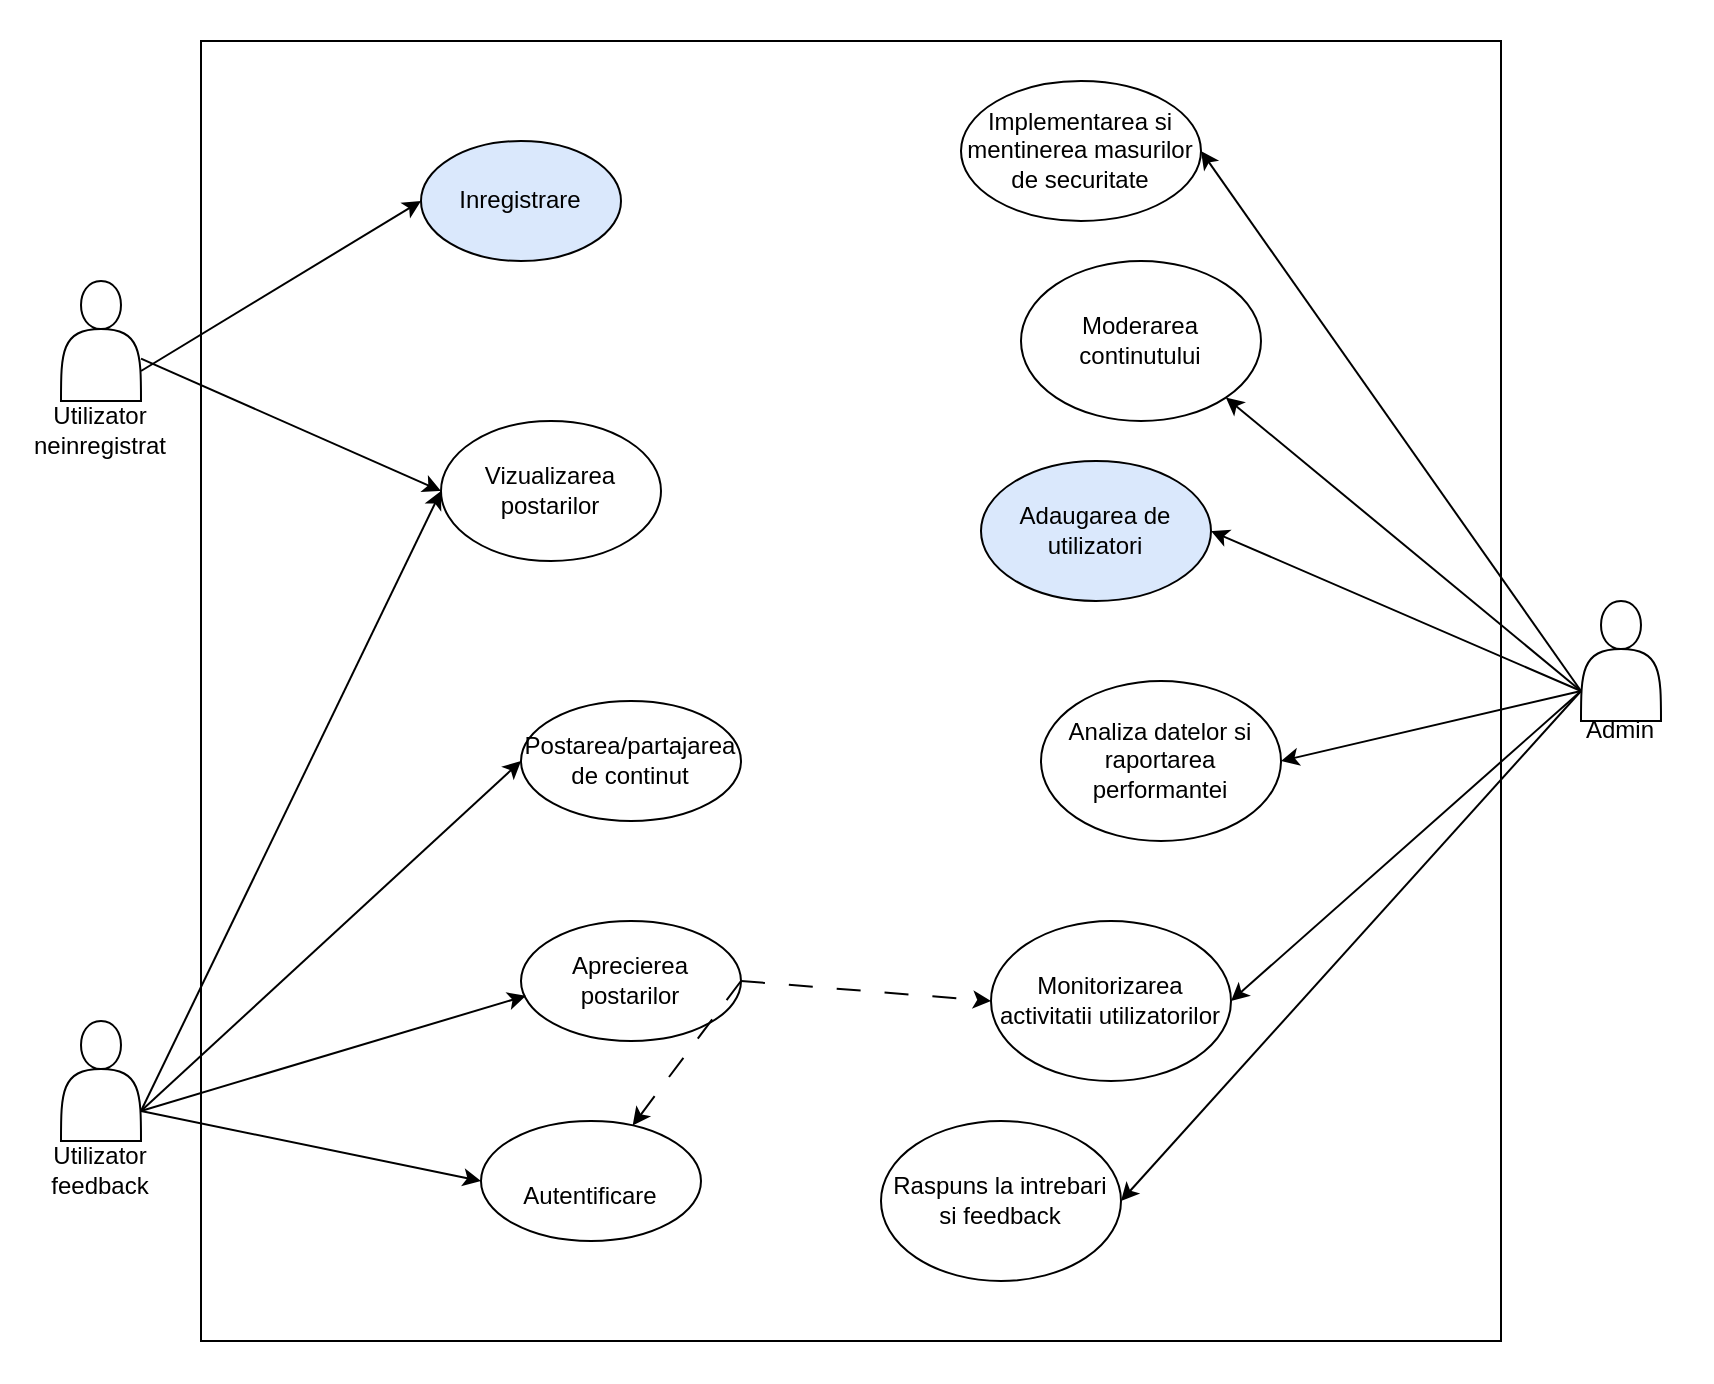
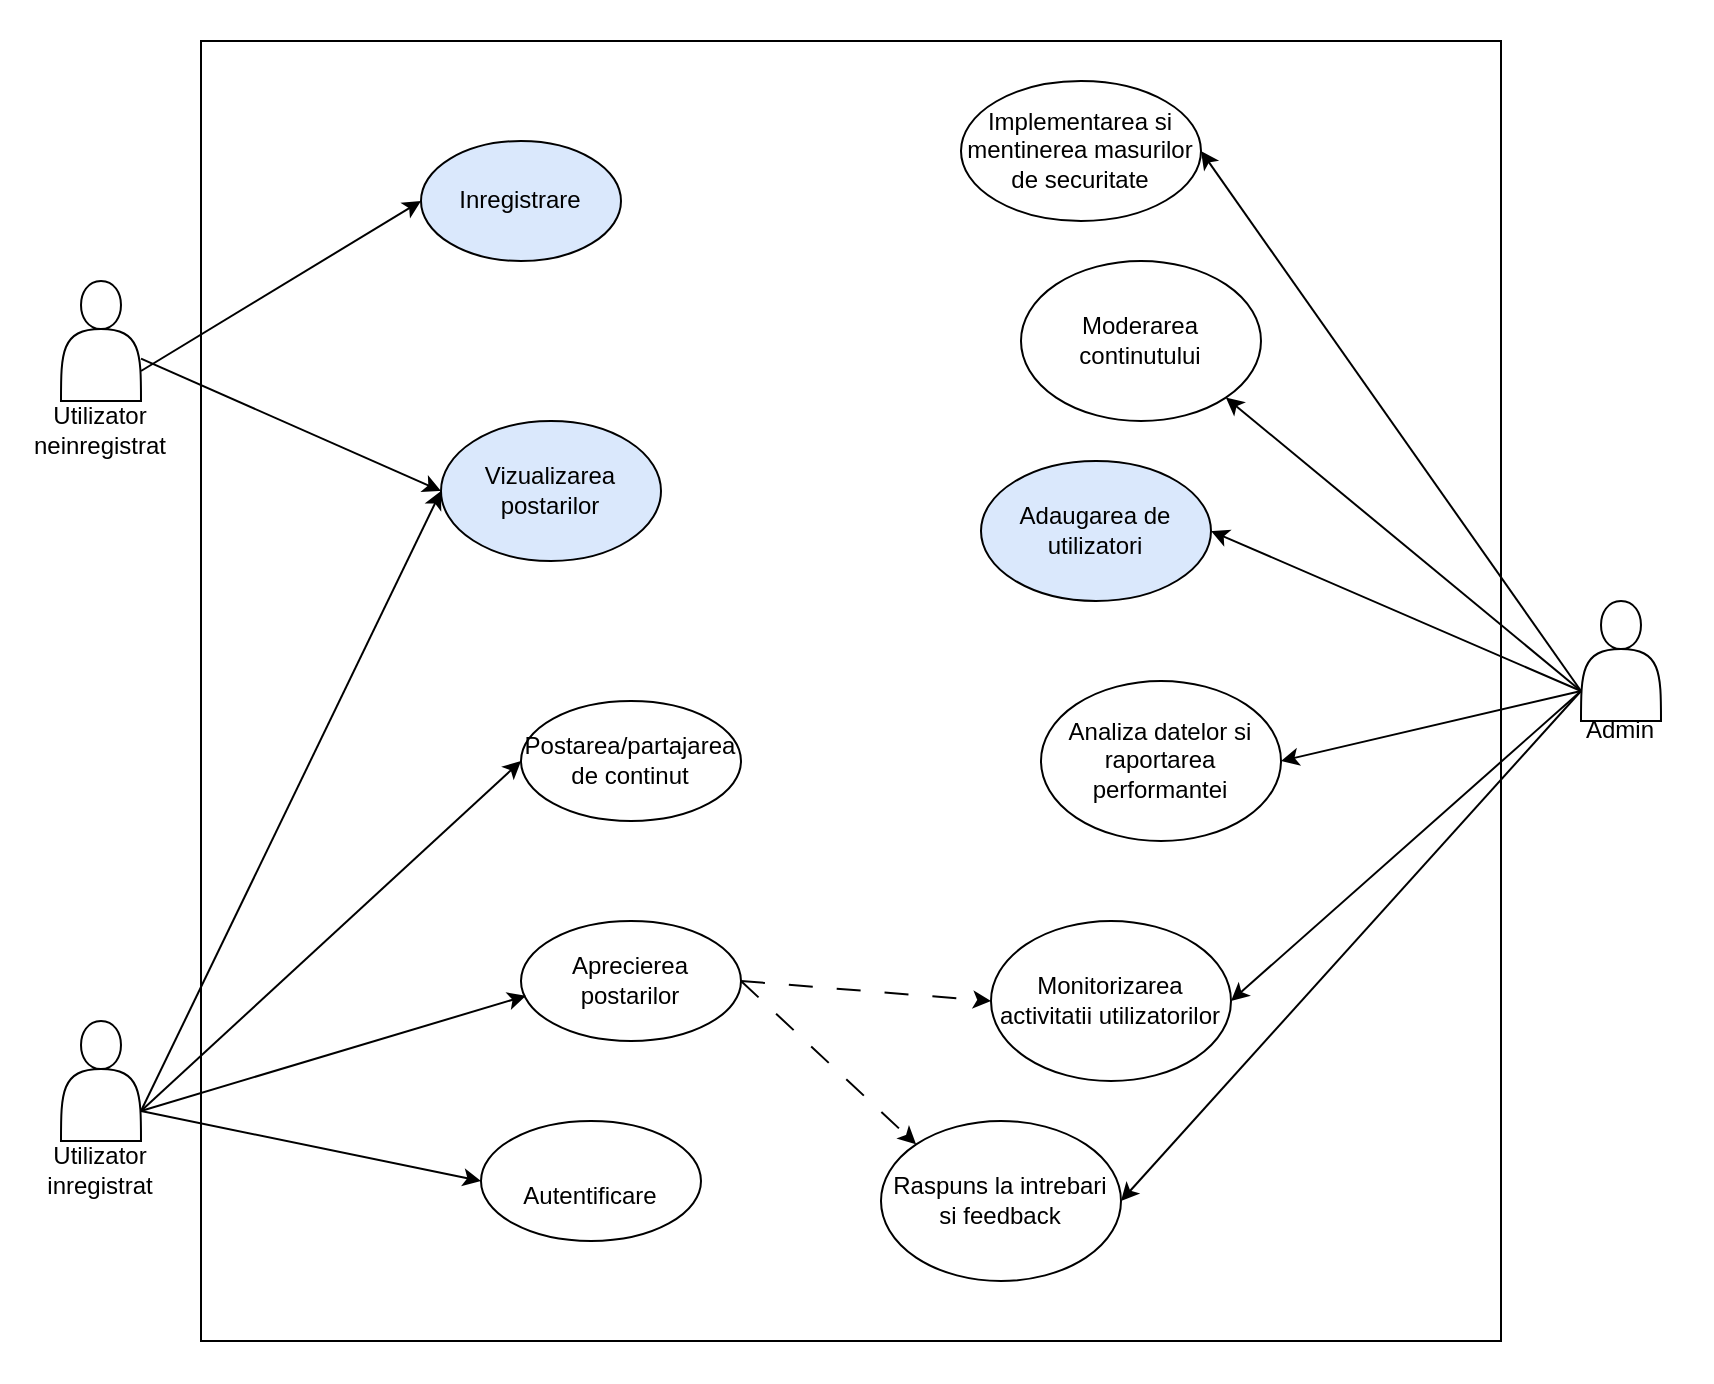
node "Vizualizarea postarilor": fillcolor #ffffff -> #dae8fc
edge "Aprecierea postarilor" -> "Autentificare": now "Aprecierea postarilor" -> "Raspuns la intrebari si feedback"
node "Utilizator feedback": label "Utilizator feedback" -> "Utilizator inregistrat"
